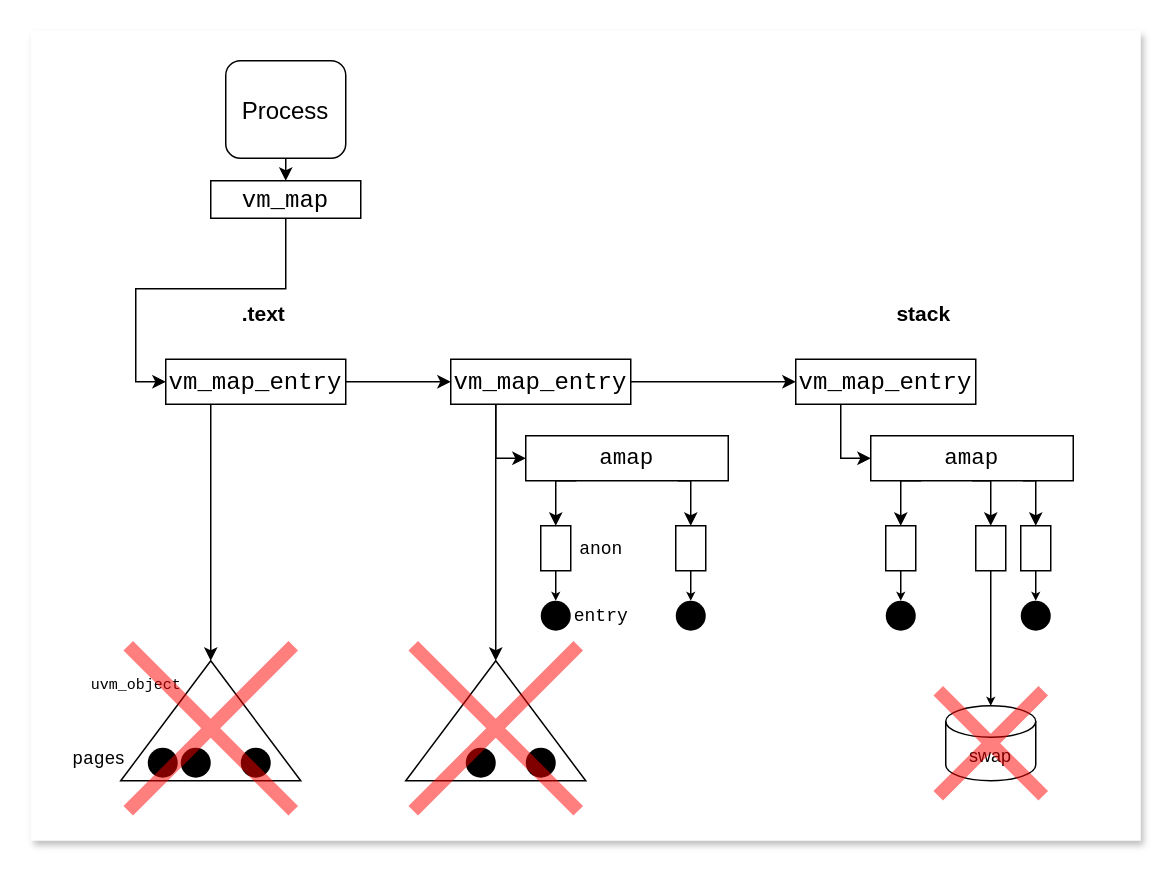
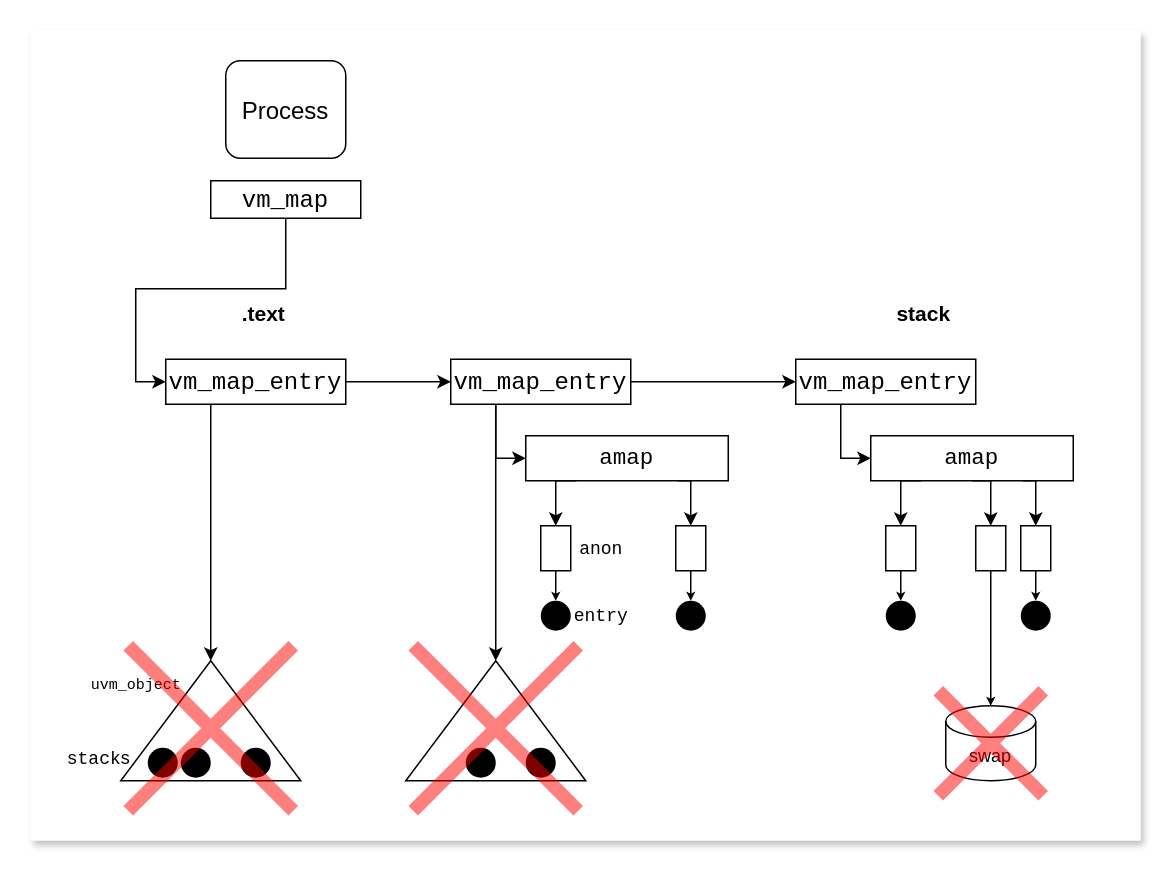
edge "Process" -> "vm_map": removed
node "pages": label "pages" -> "stacks"
